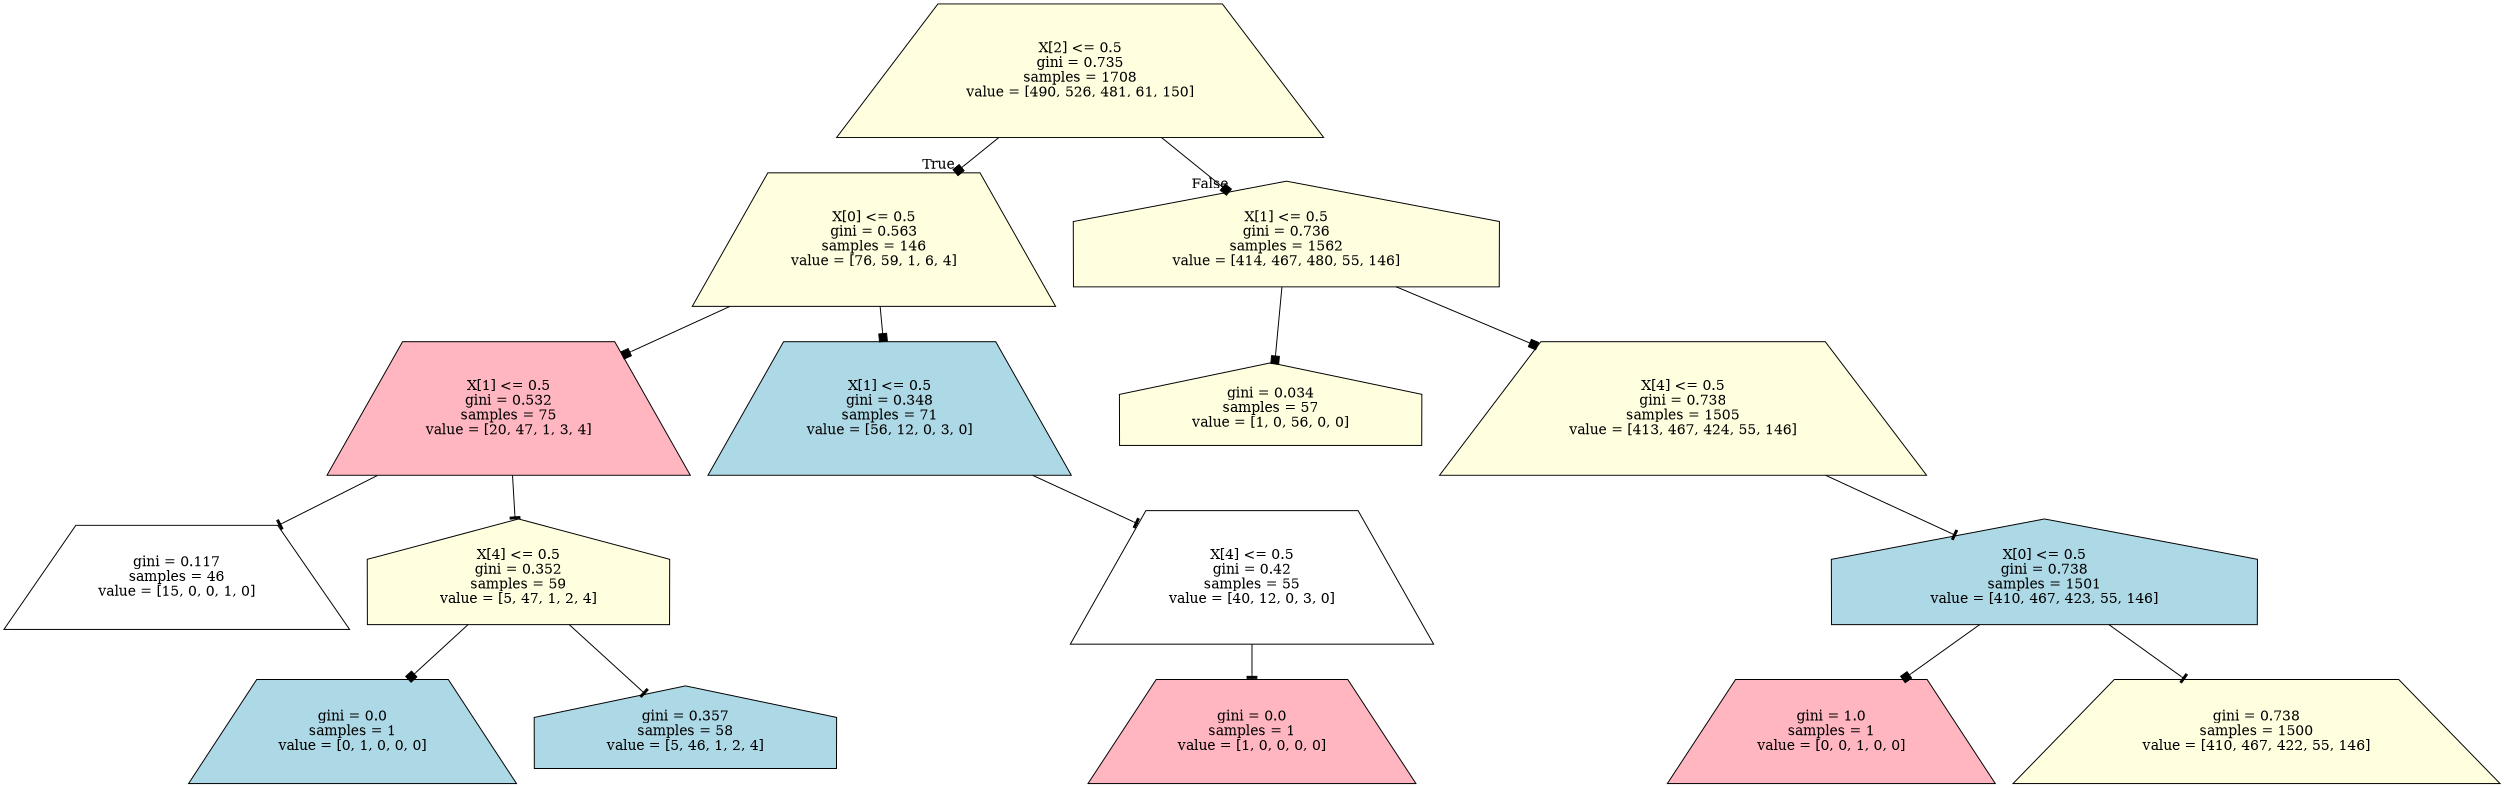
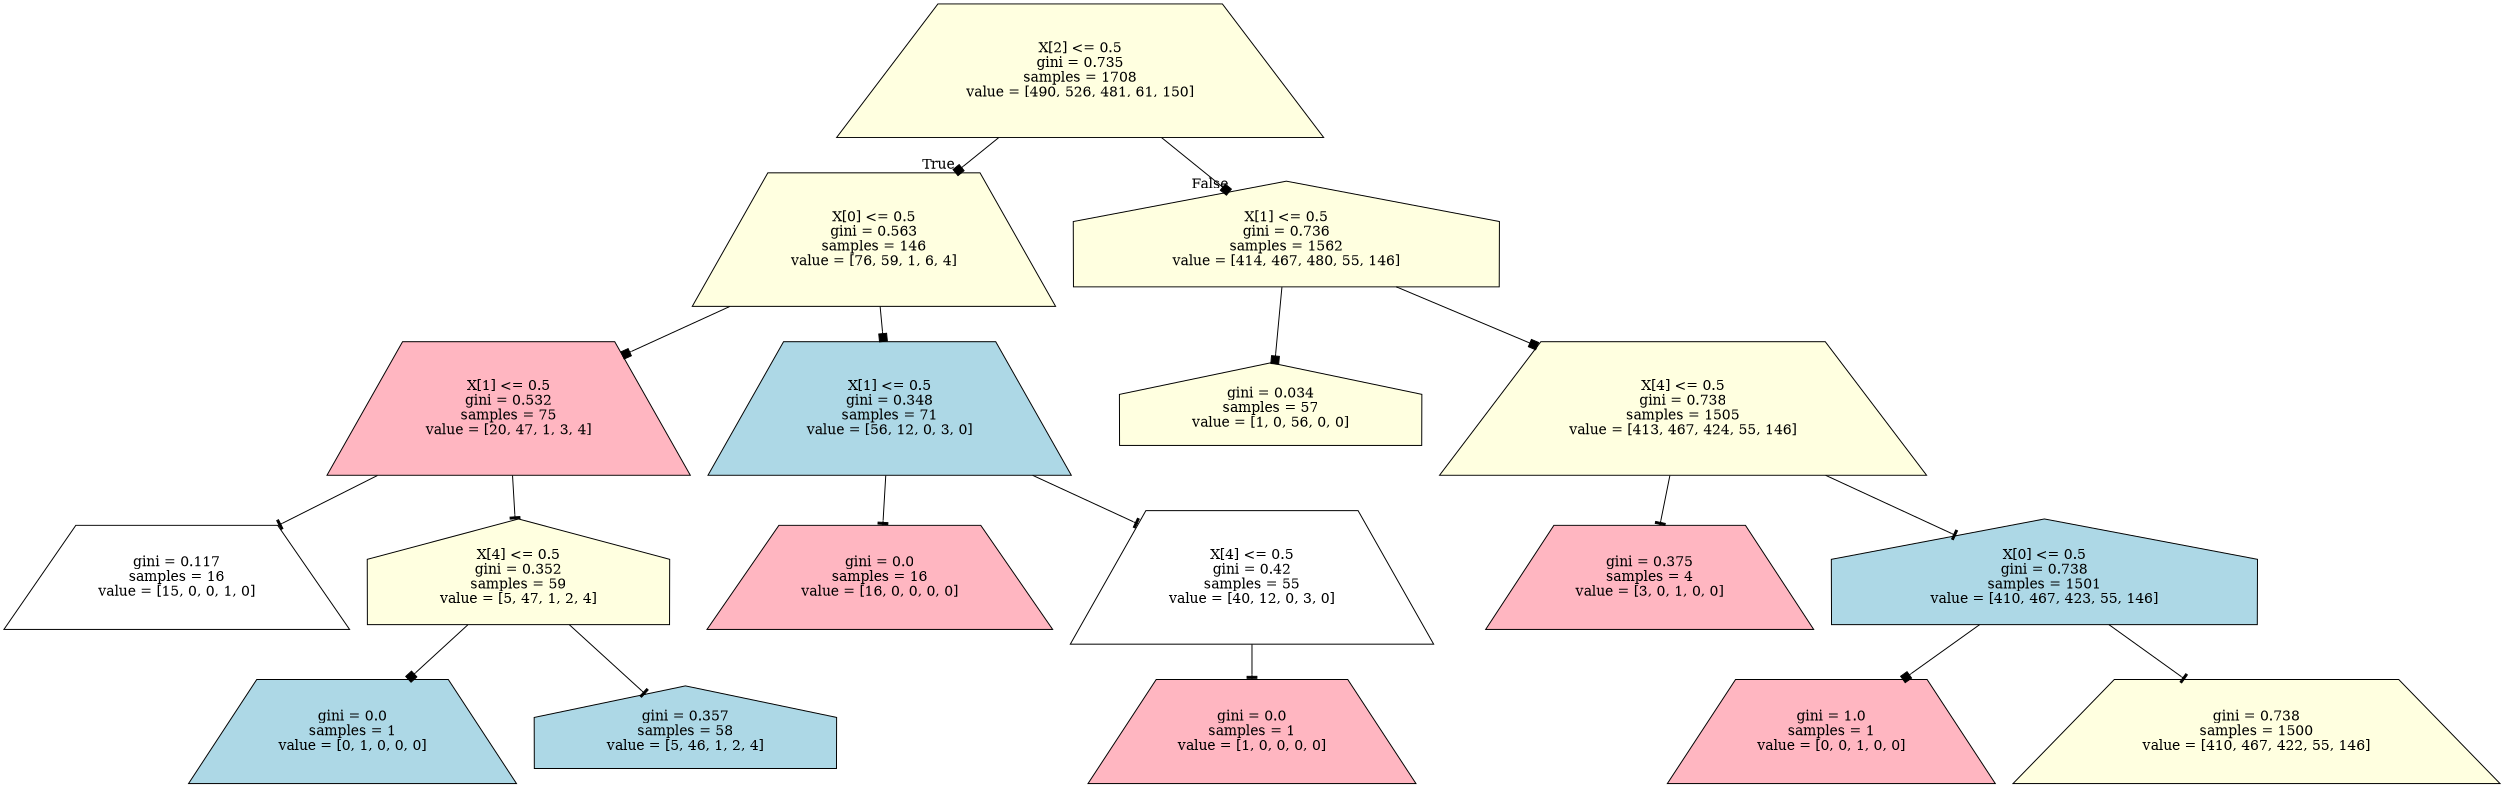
node "gini = 0.117 samples = 46 value = [15, 0, 0, 1, 0]": label "gini = 0.117 samples = 46 value = [15, 0, 0, 1, 0]" -> "gini = 0.117 samples = 16 value = [15, 0, 0, 1, 0]"
node "gini = 0.0 samples = 16 value = [16, 0, 0, 0, 0]": added
node "gini = 0.375 samples = 4 value = [3, 0, 1, 0, 0]": added
